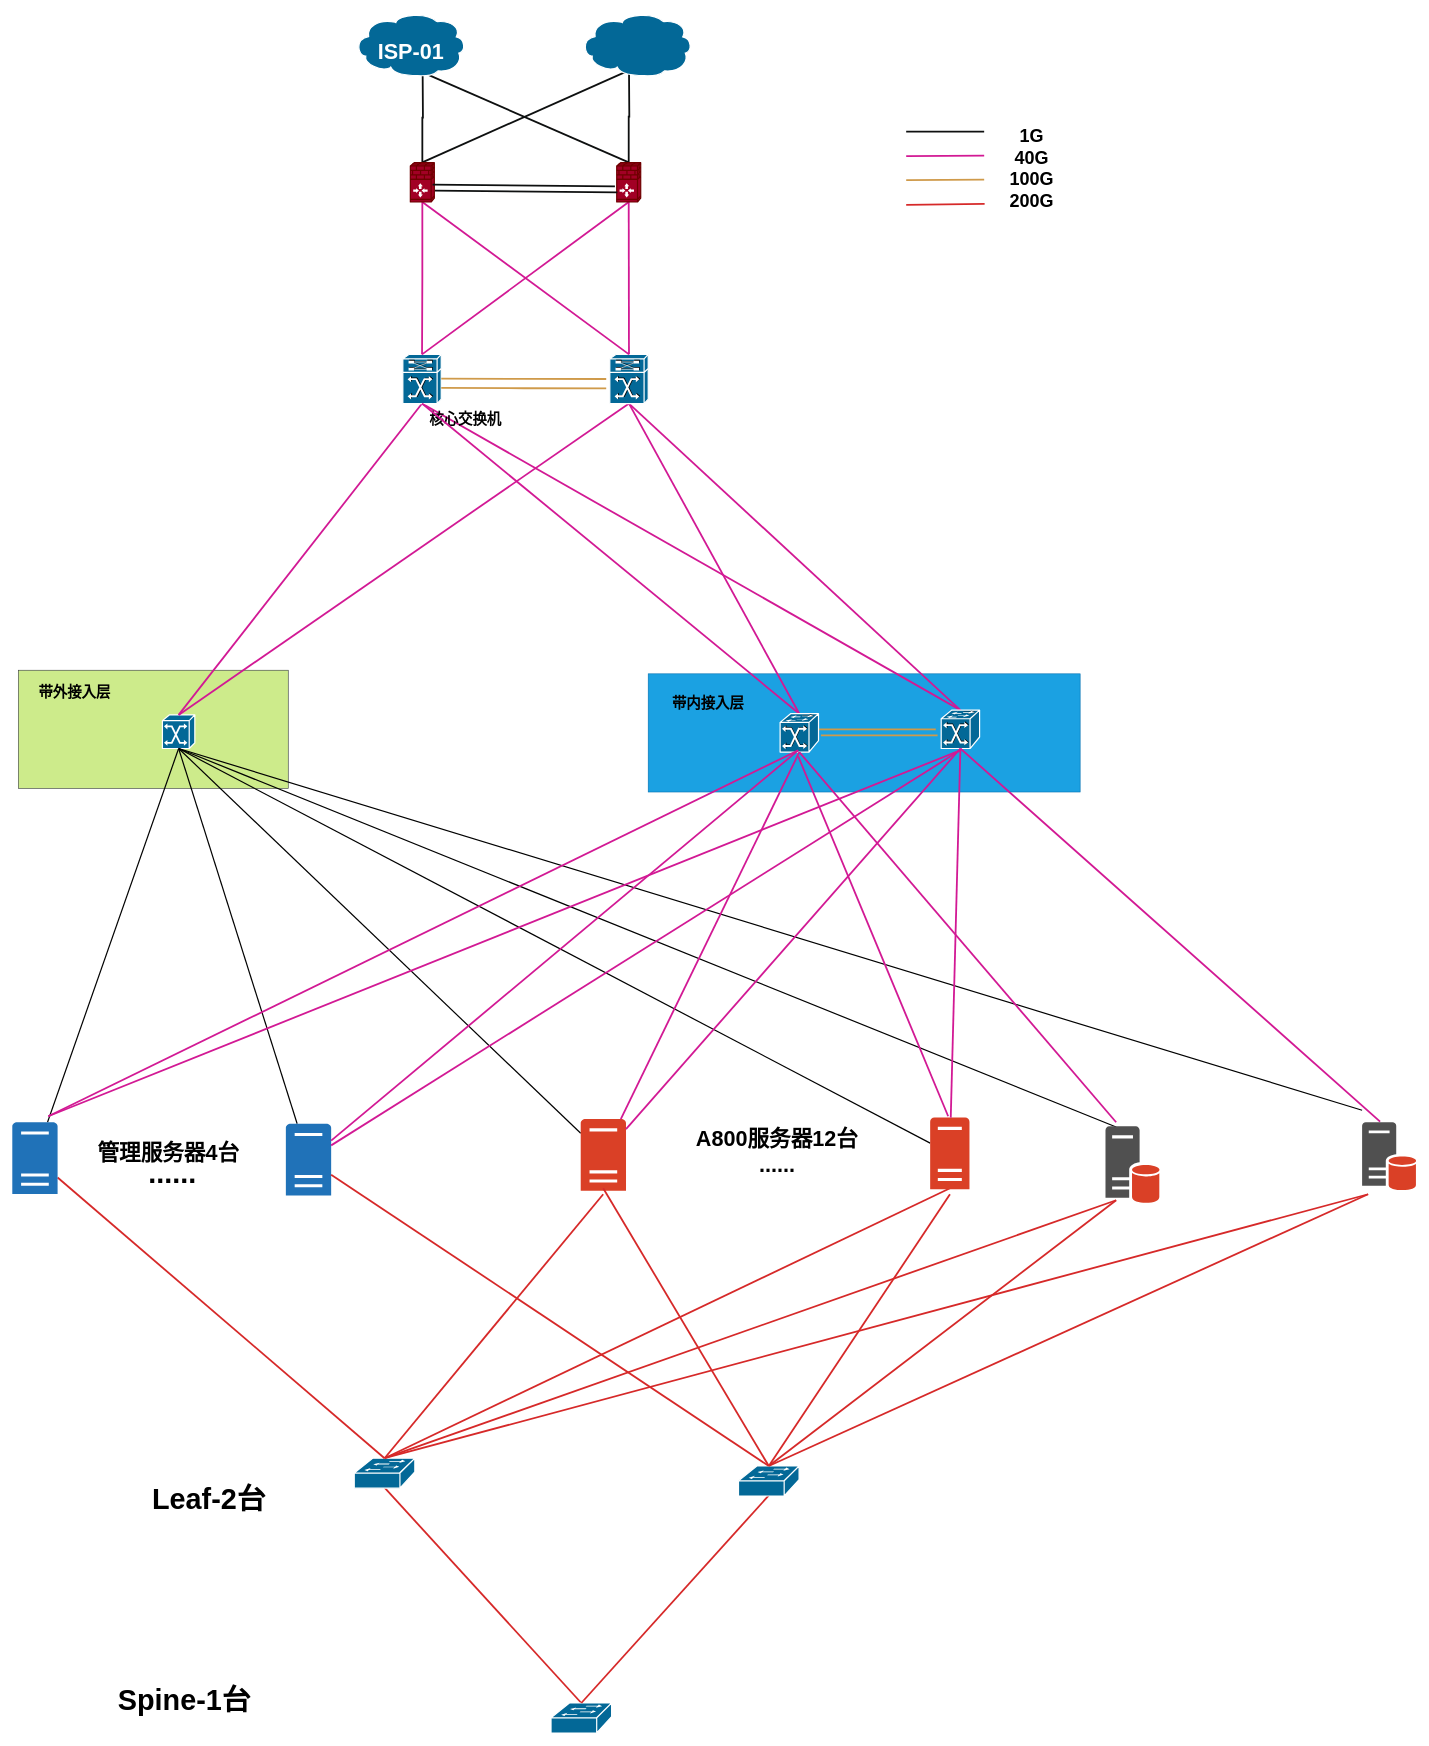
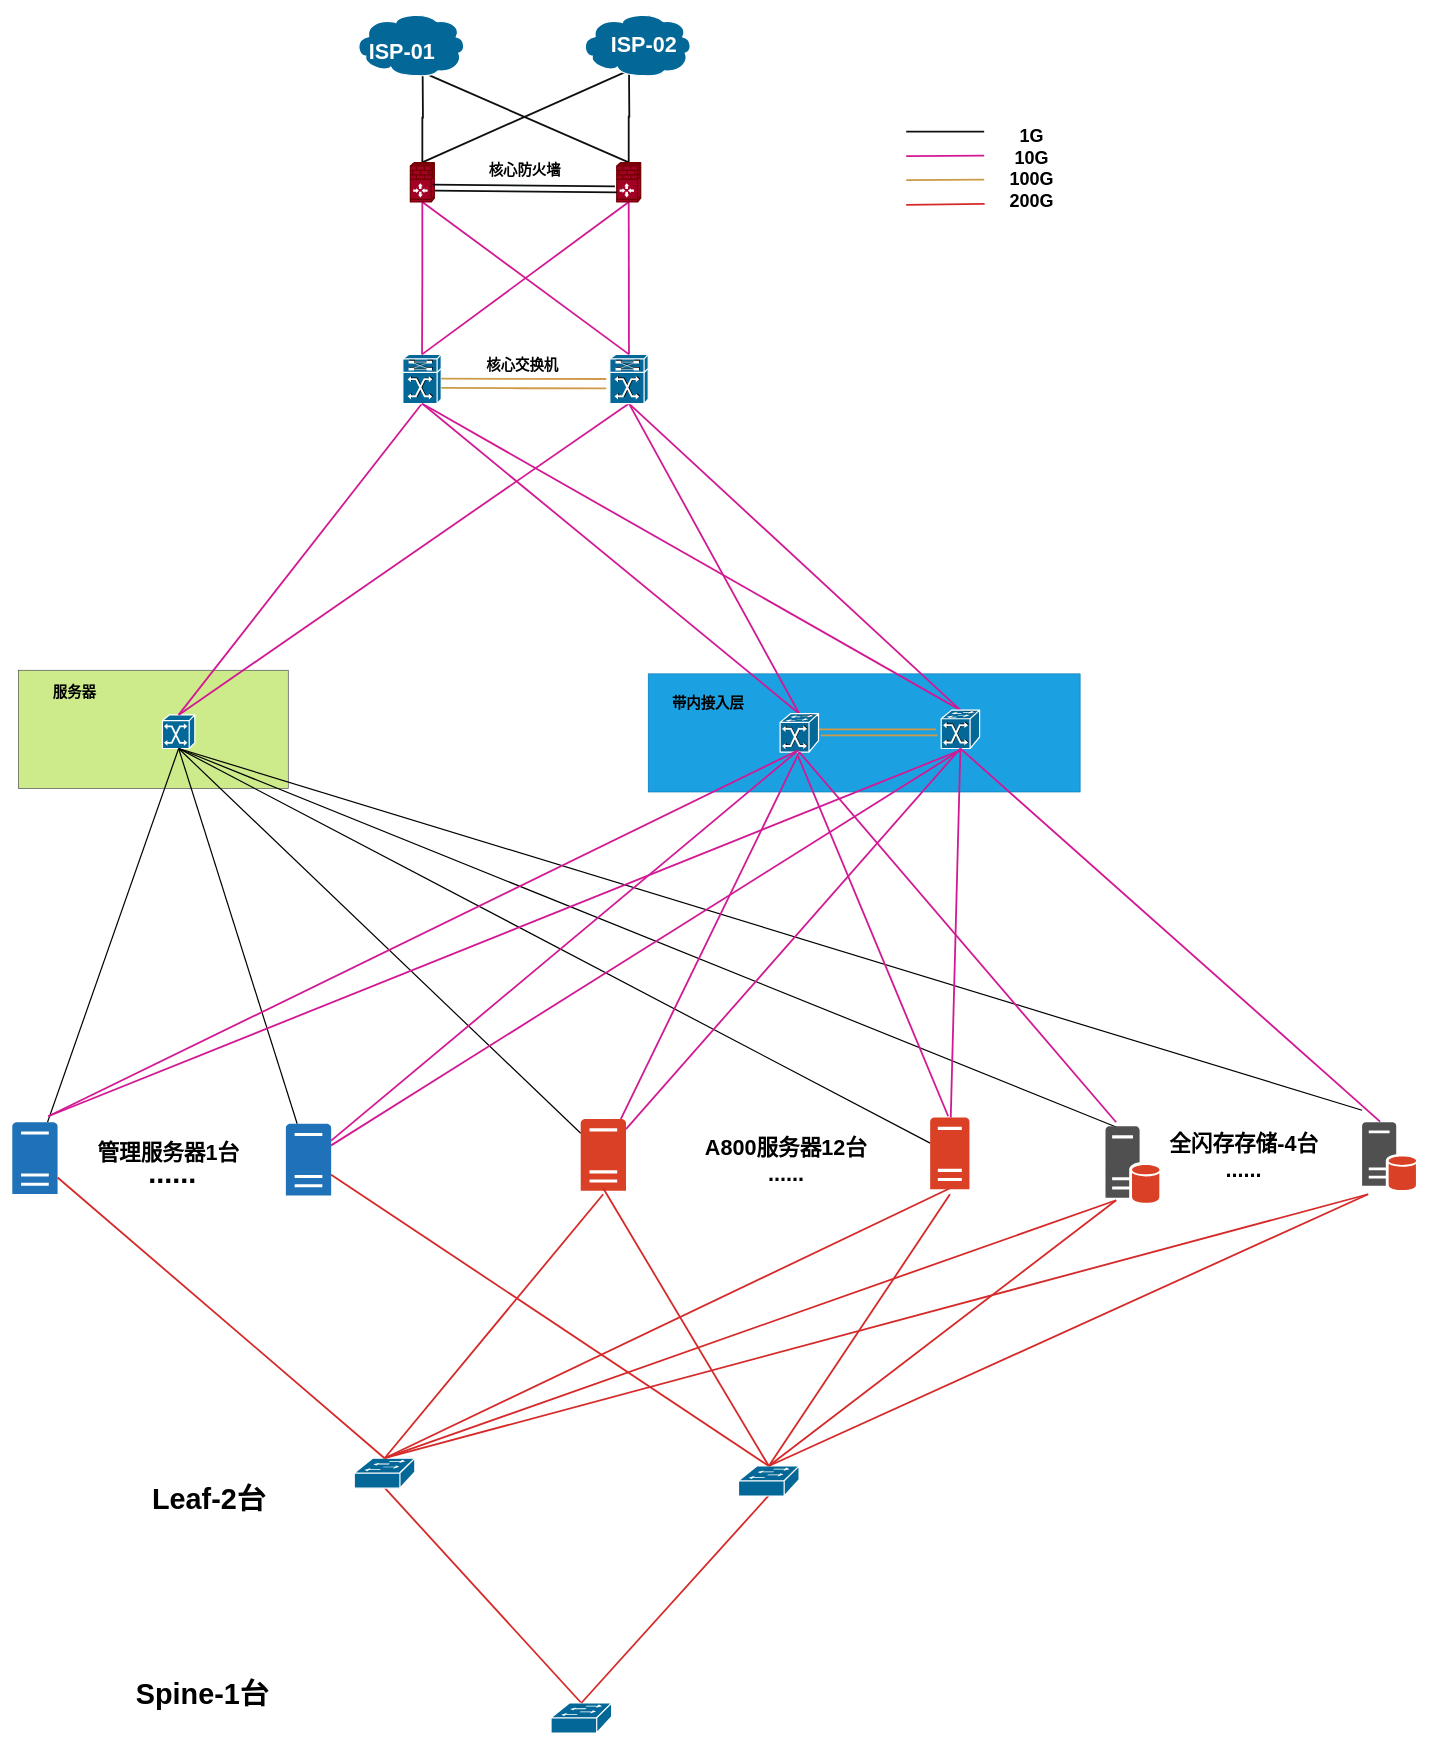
node "ISP-02": added
node "ISP-01": moved (411, 51) -> (402, 51)
node "1G 40G 100G 200G": label "1G 40G 100G 200G" -> "1G 10G 100G 200G"
node "核心防火墙": added
node "核心交换机": moved (466, 419) -> (523, 365)
node "带外接入层": label "带外接入层" -> "服务器"
node "A800服务器12台 ......": moved (777, 1151) -> (786, 1160)
node "管理服务器4台": label "管理服务器4台" -> "管理服务器1台"
node "全闪存存储-4台 ......": added
node "Spine-1台": moved (184, 1700) -> (202, 1694)
